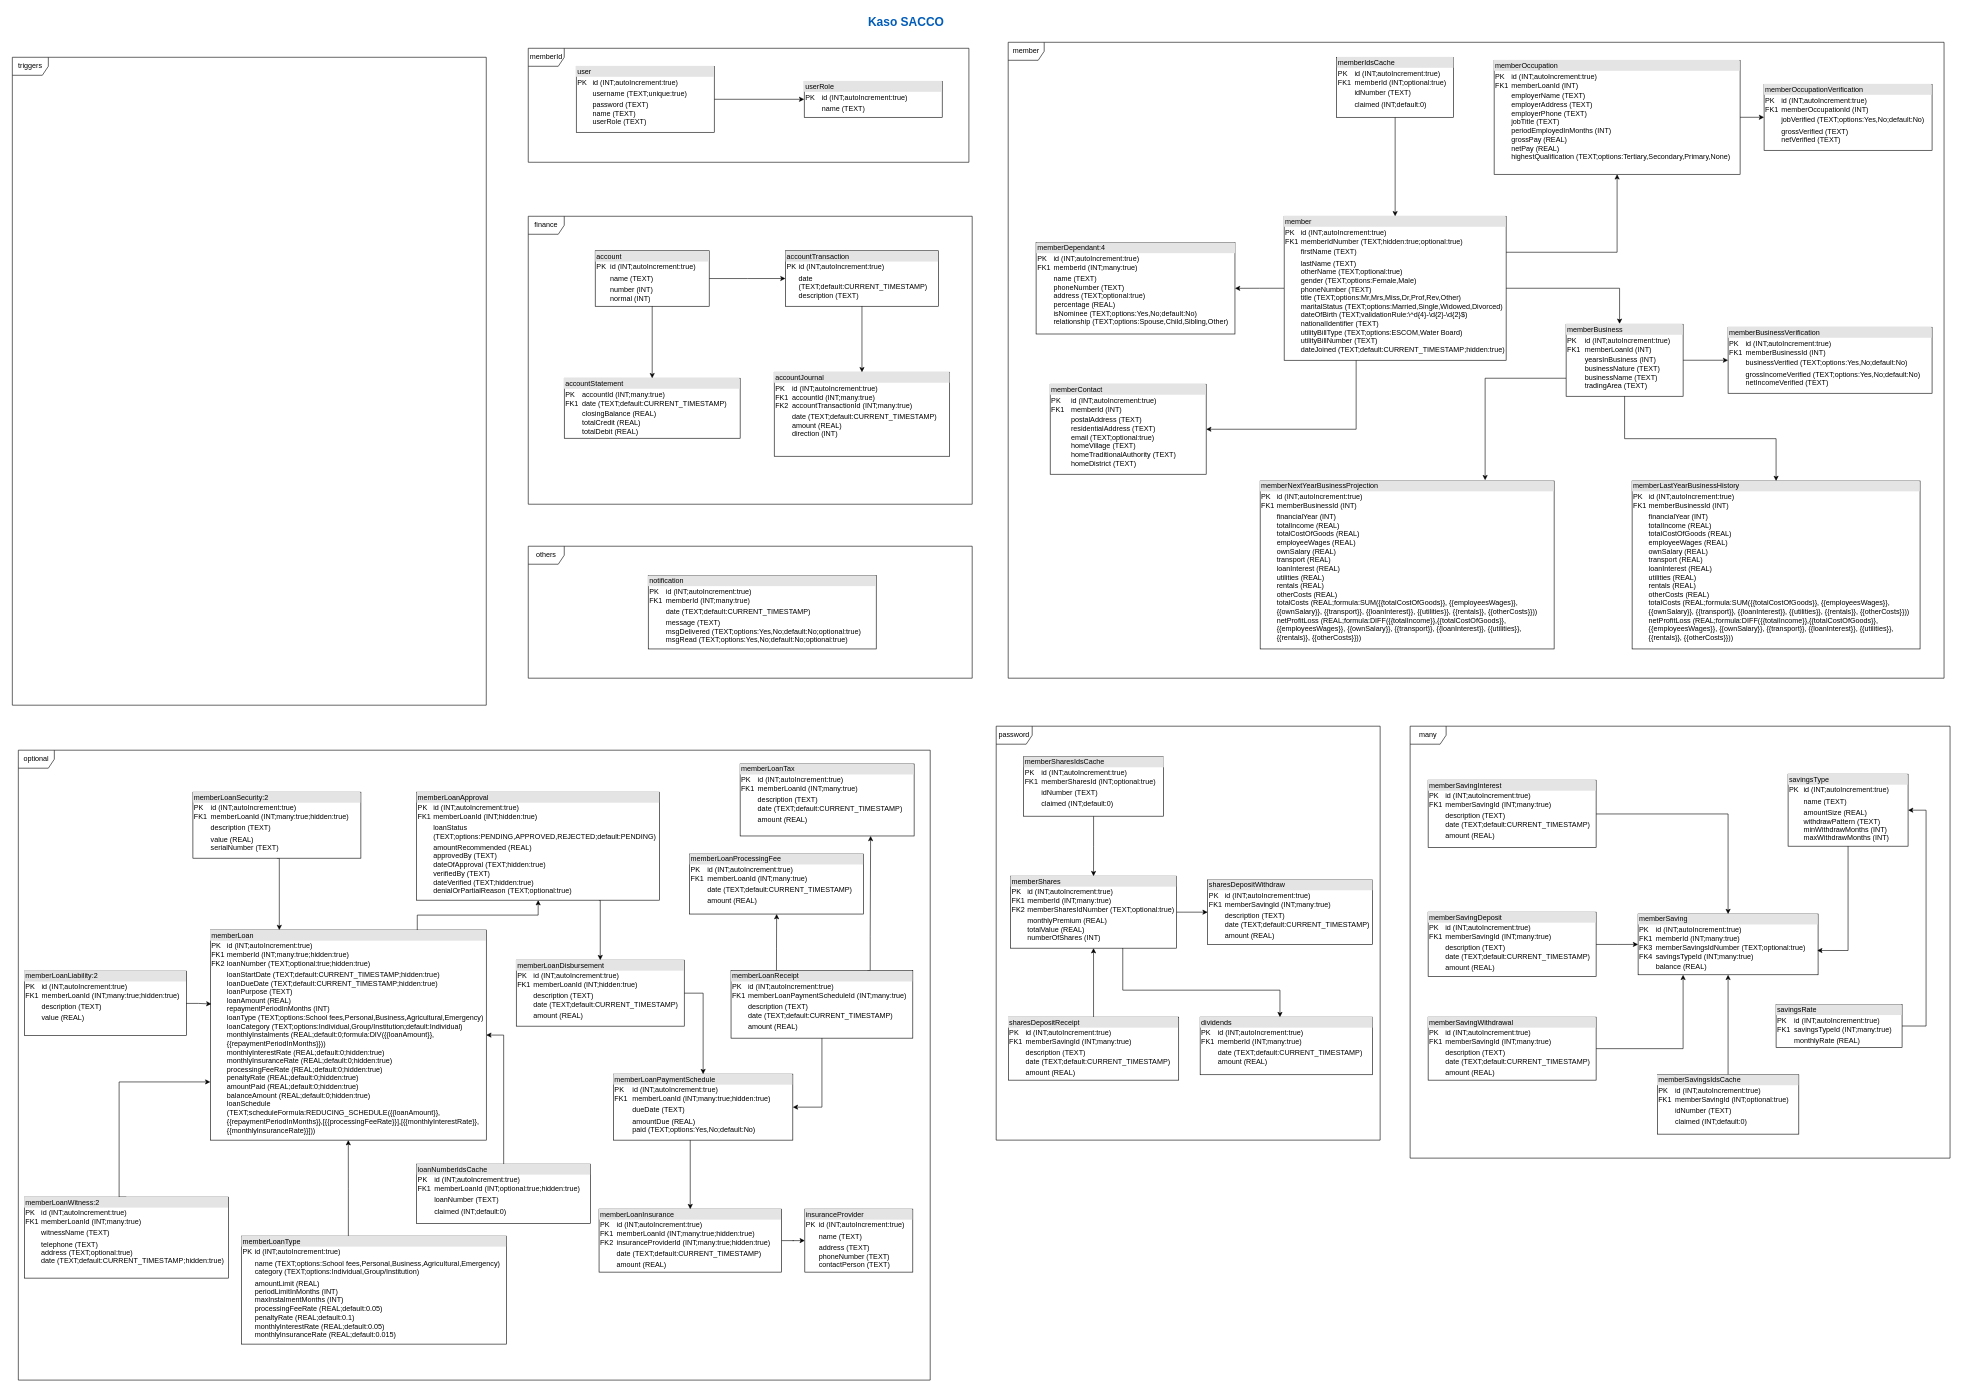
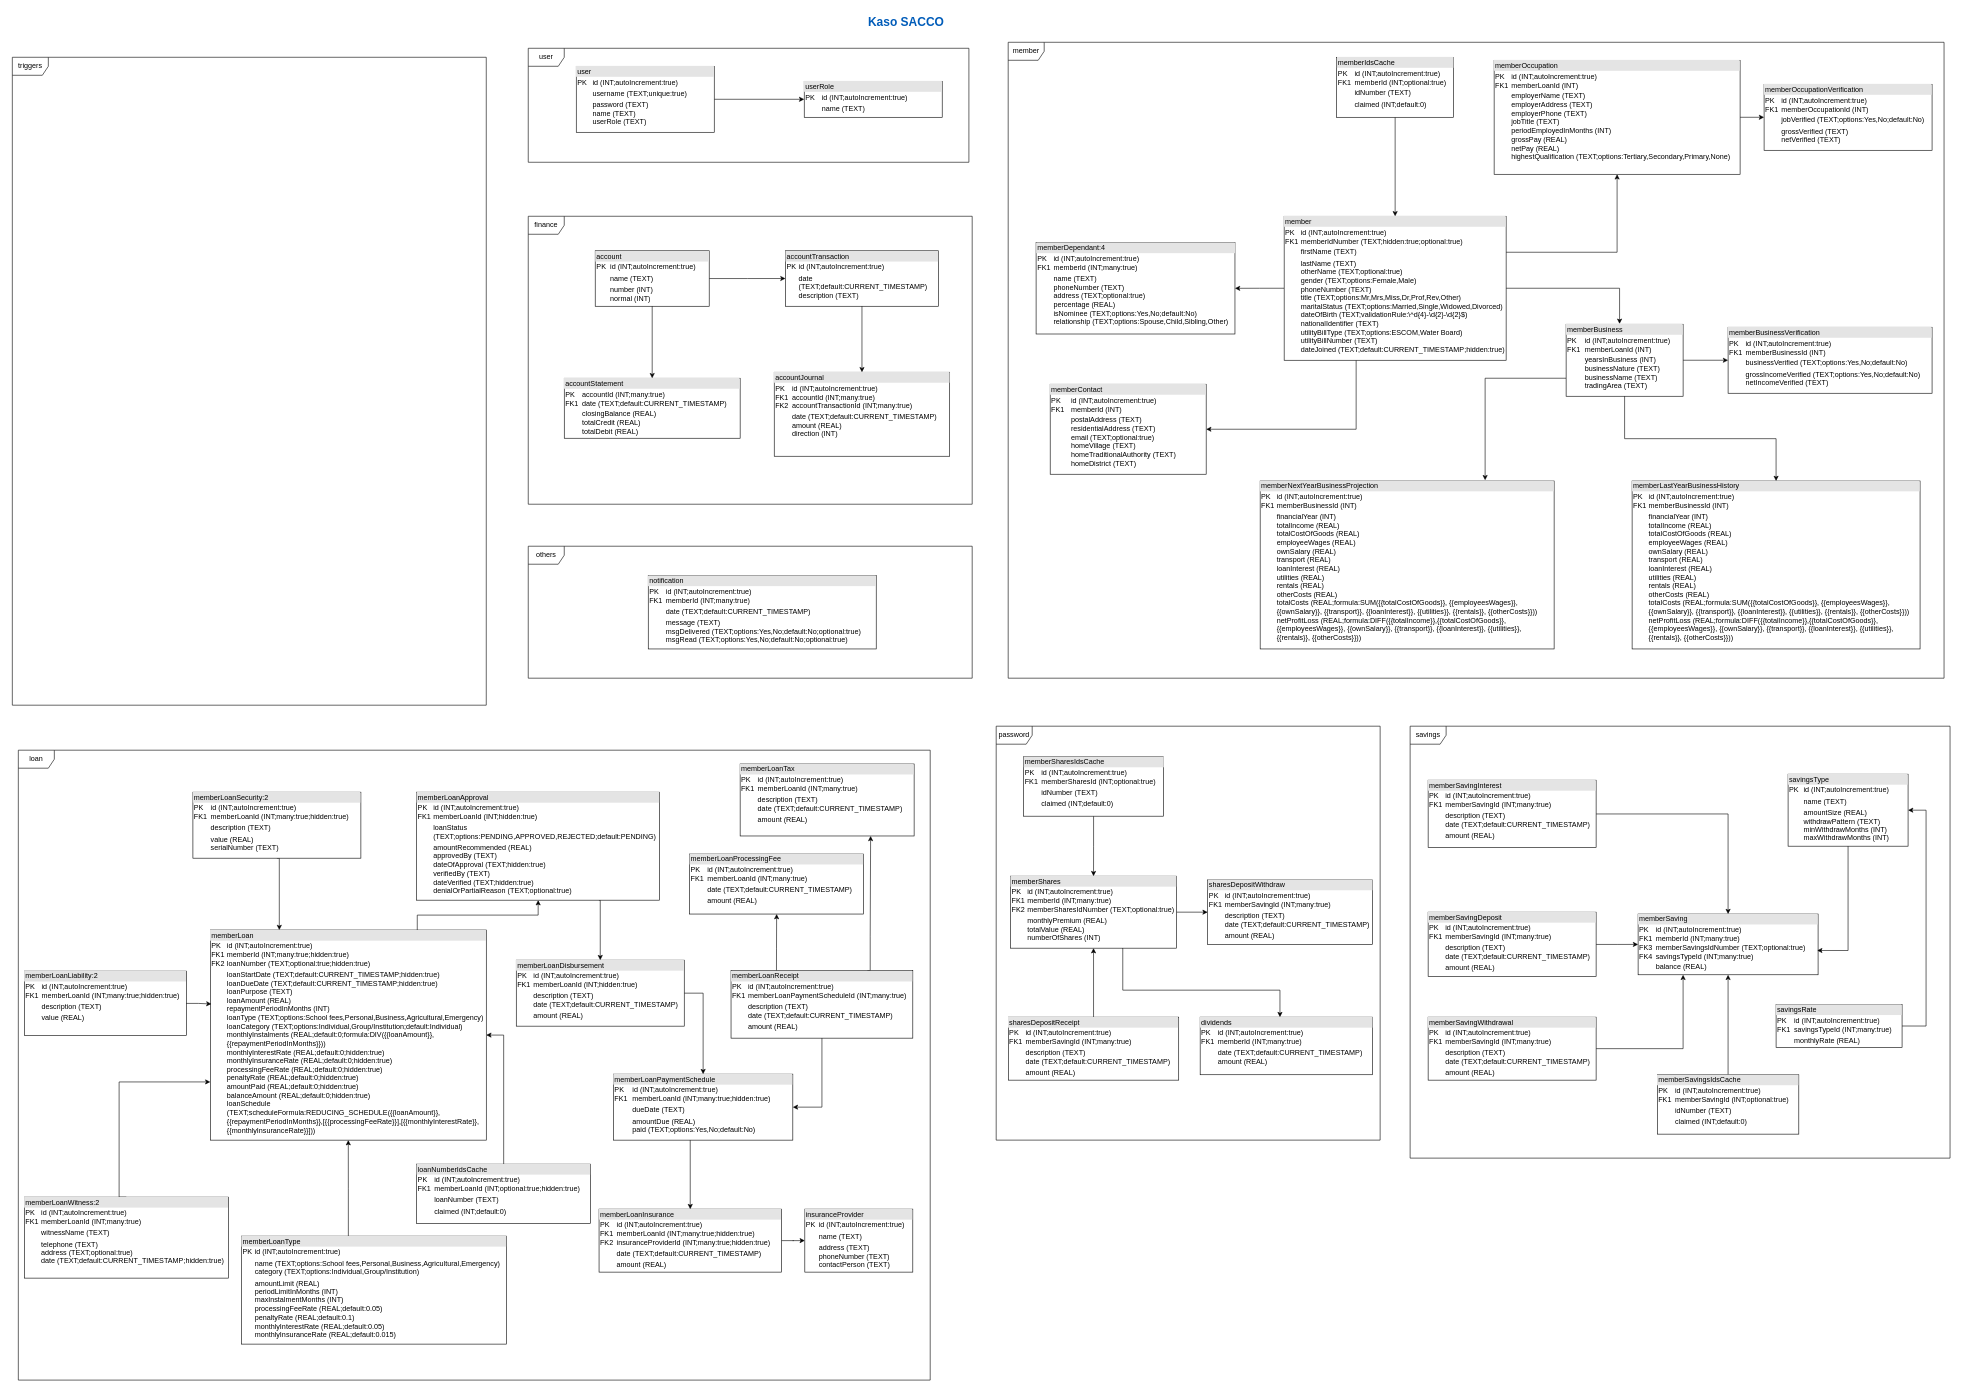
node "memberId": label "memberId" -> "user"
node "many": label "many" -> "savings"
node "optional": label "optional" -> "loan"
